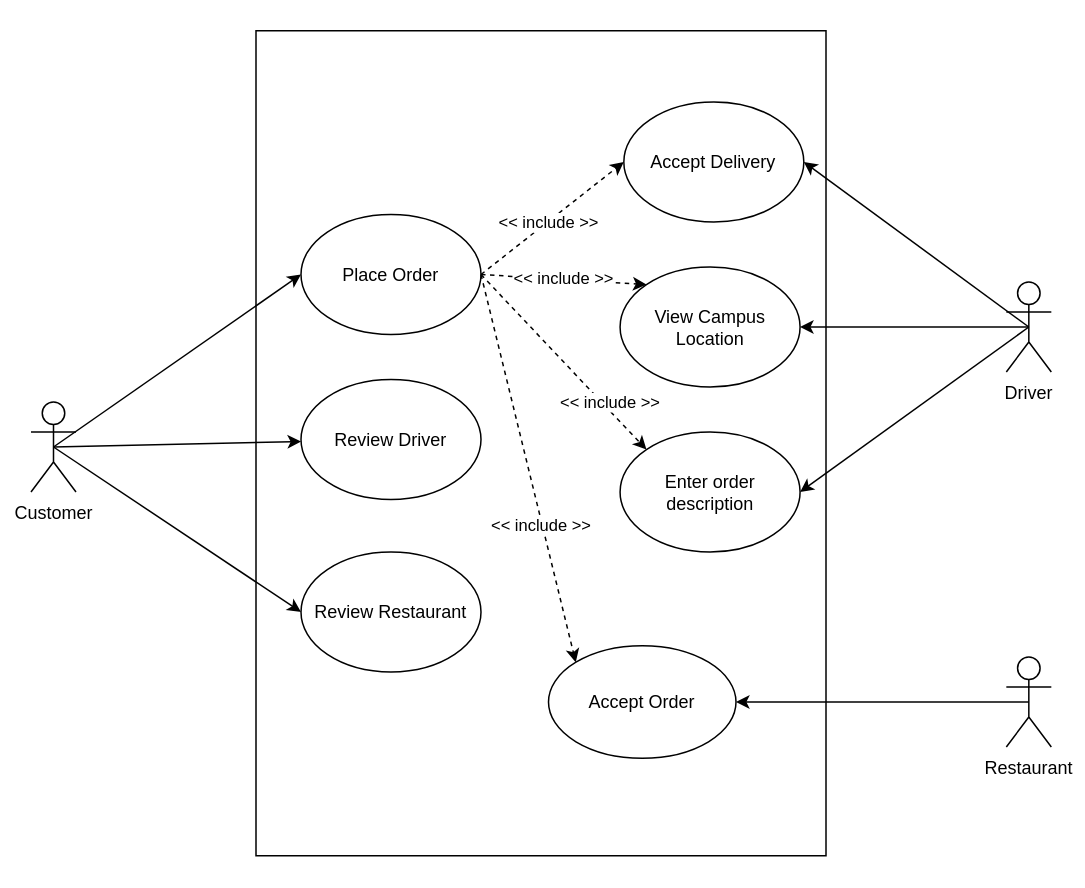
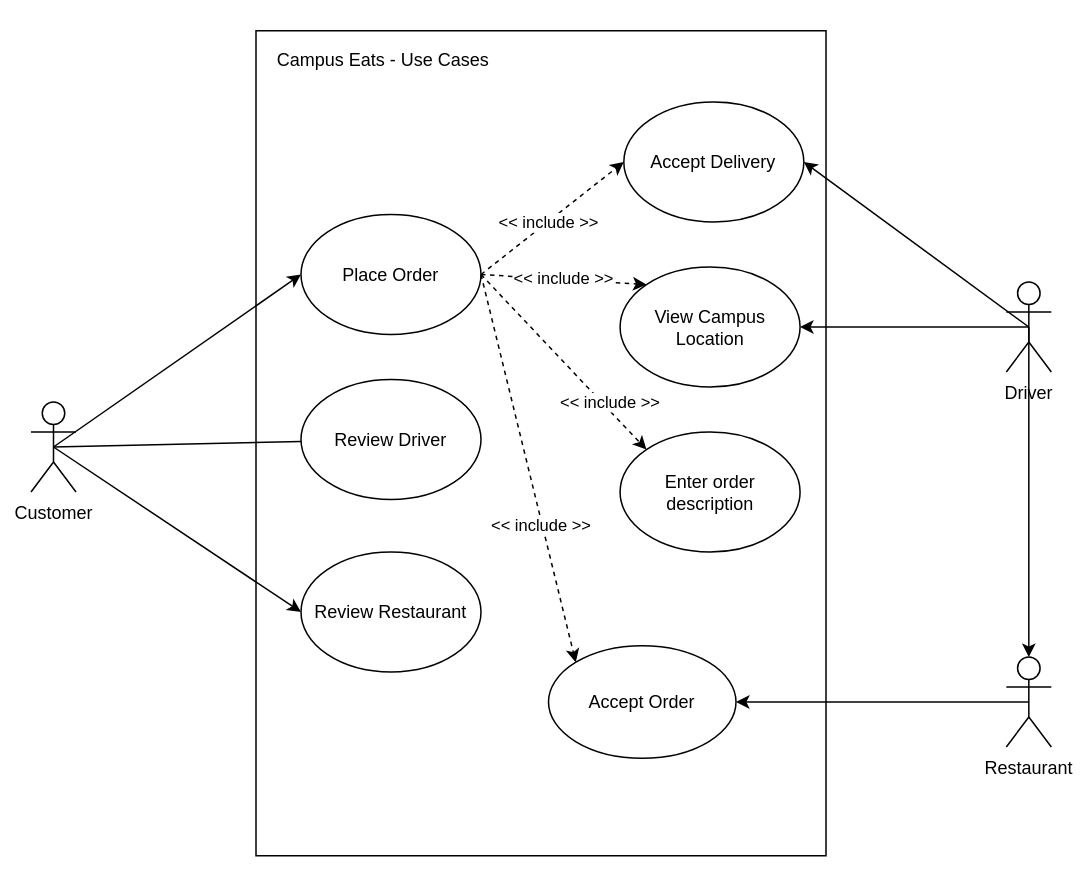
node "Campus Eats - Use Cases": added
edge "Driver" -> "Enter order description": now "Driver" -> "Restaurant"
edge "Customer" -> "Review Driver": arrowhead classic -> none
